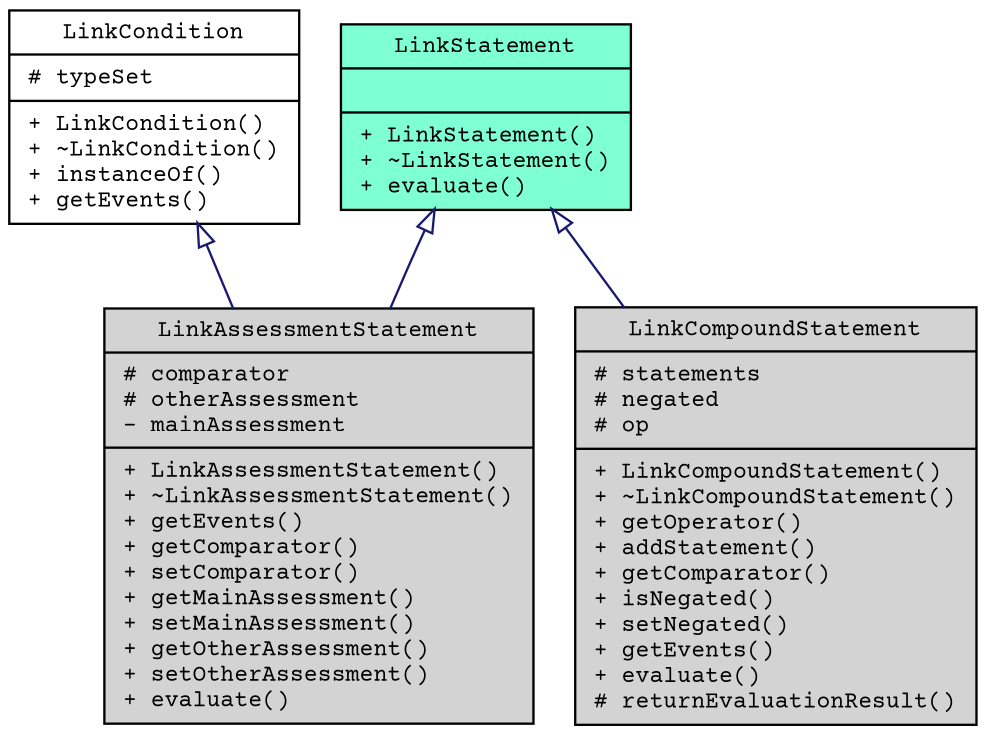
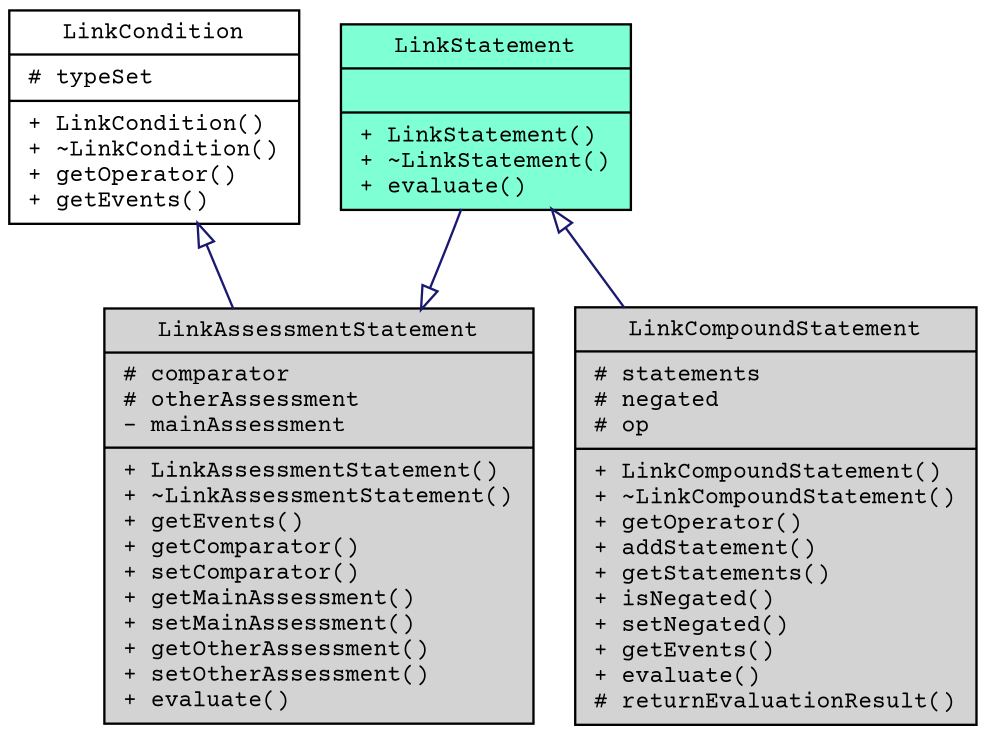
node "LinkCondition": text "+ instanceOf()" -> "+ getOperator()"
edge "LinkAssessmentStatement" -> "LinkStatement": reversed
node "LinkCompoundStatement": text "+ getComparator()" -> "+ getStatements()"
